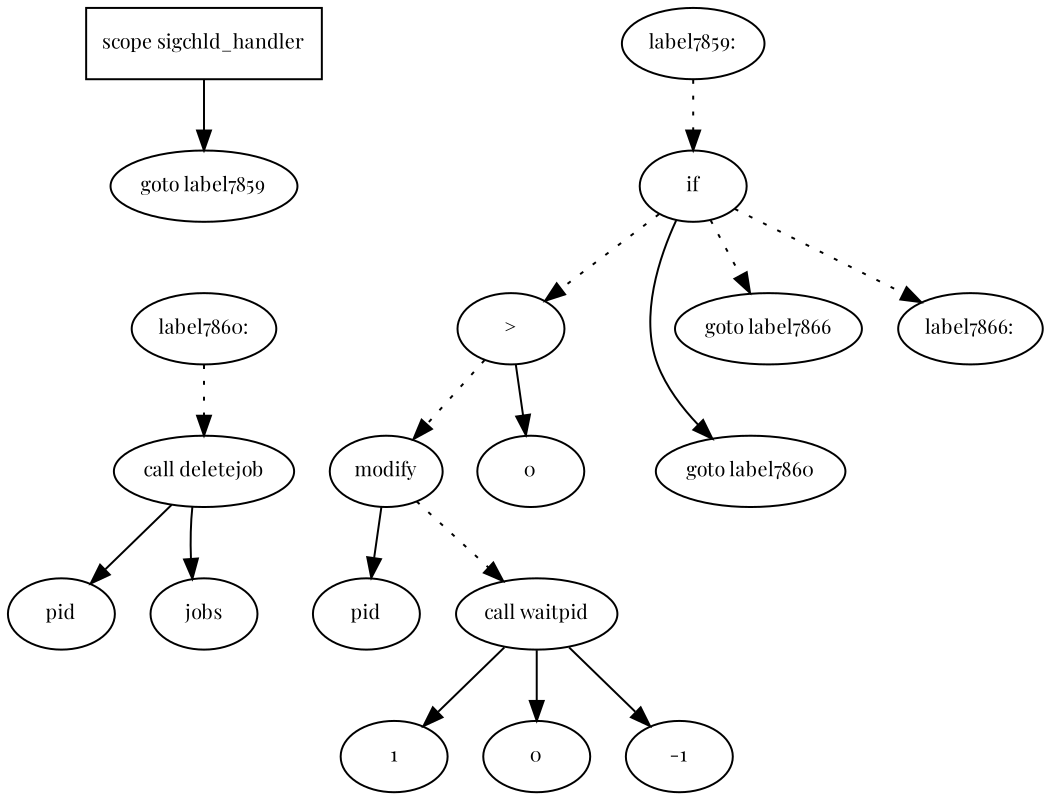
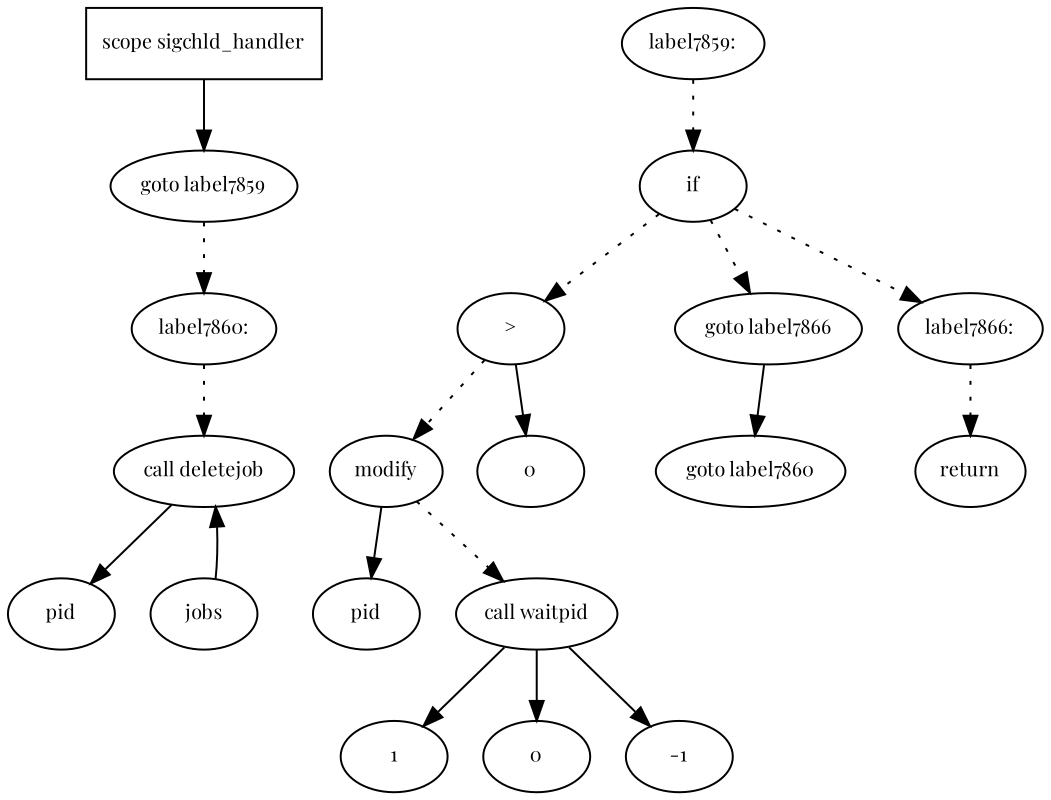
edge "goto label7859" -> "label7860:": added
edge "if" -> "goto label7860": now "goto label7866" -> "goto label7860"
node "return": added
edge "call deletejob" -> "jobs": reversed
